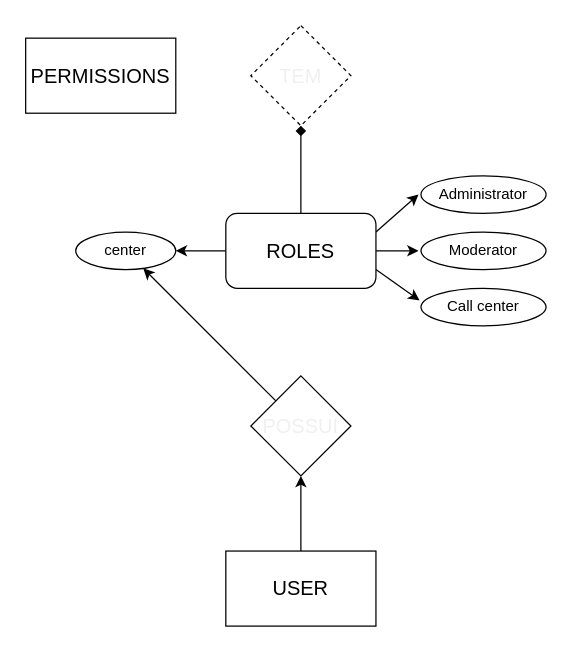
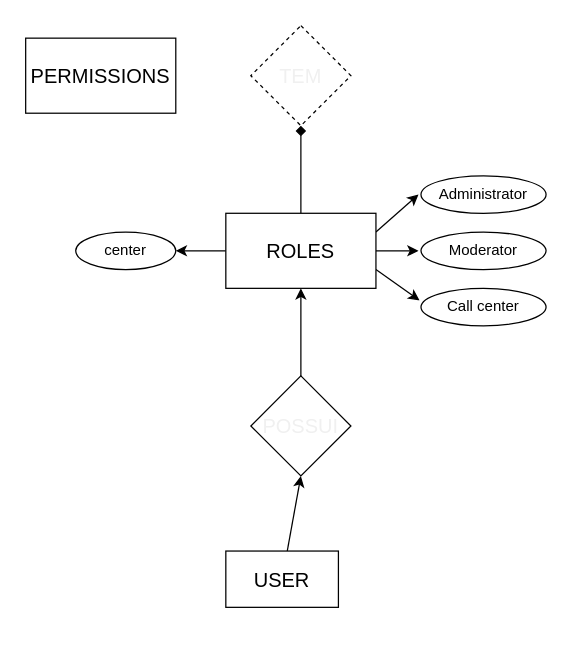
node "ROLES": shape rounded rectangle -> rectangle
edge "POSSUI" -> "center": now "POSSUI" -> "ROLES"
node "USER": size 150x75 -> 113x56
